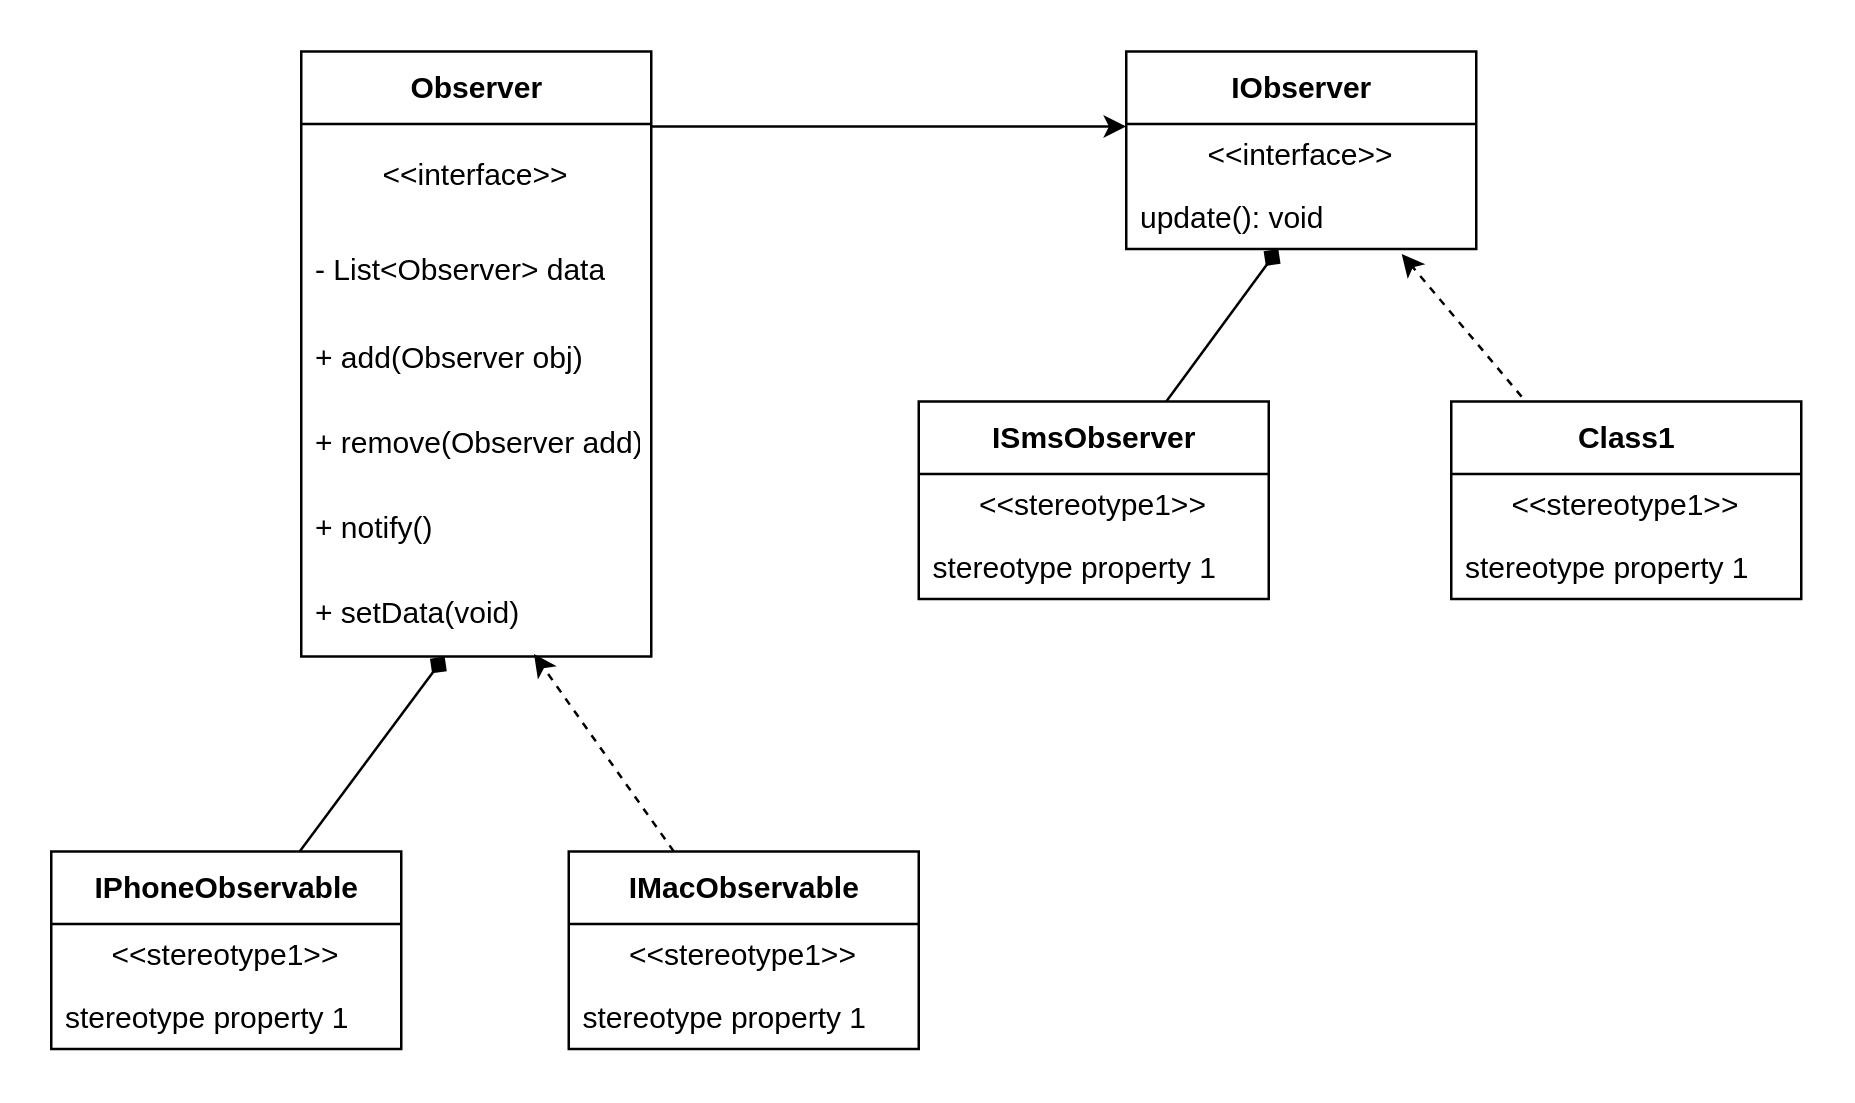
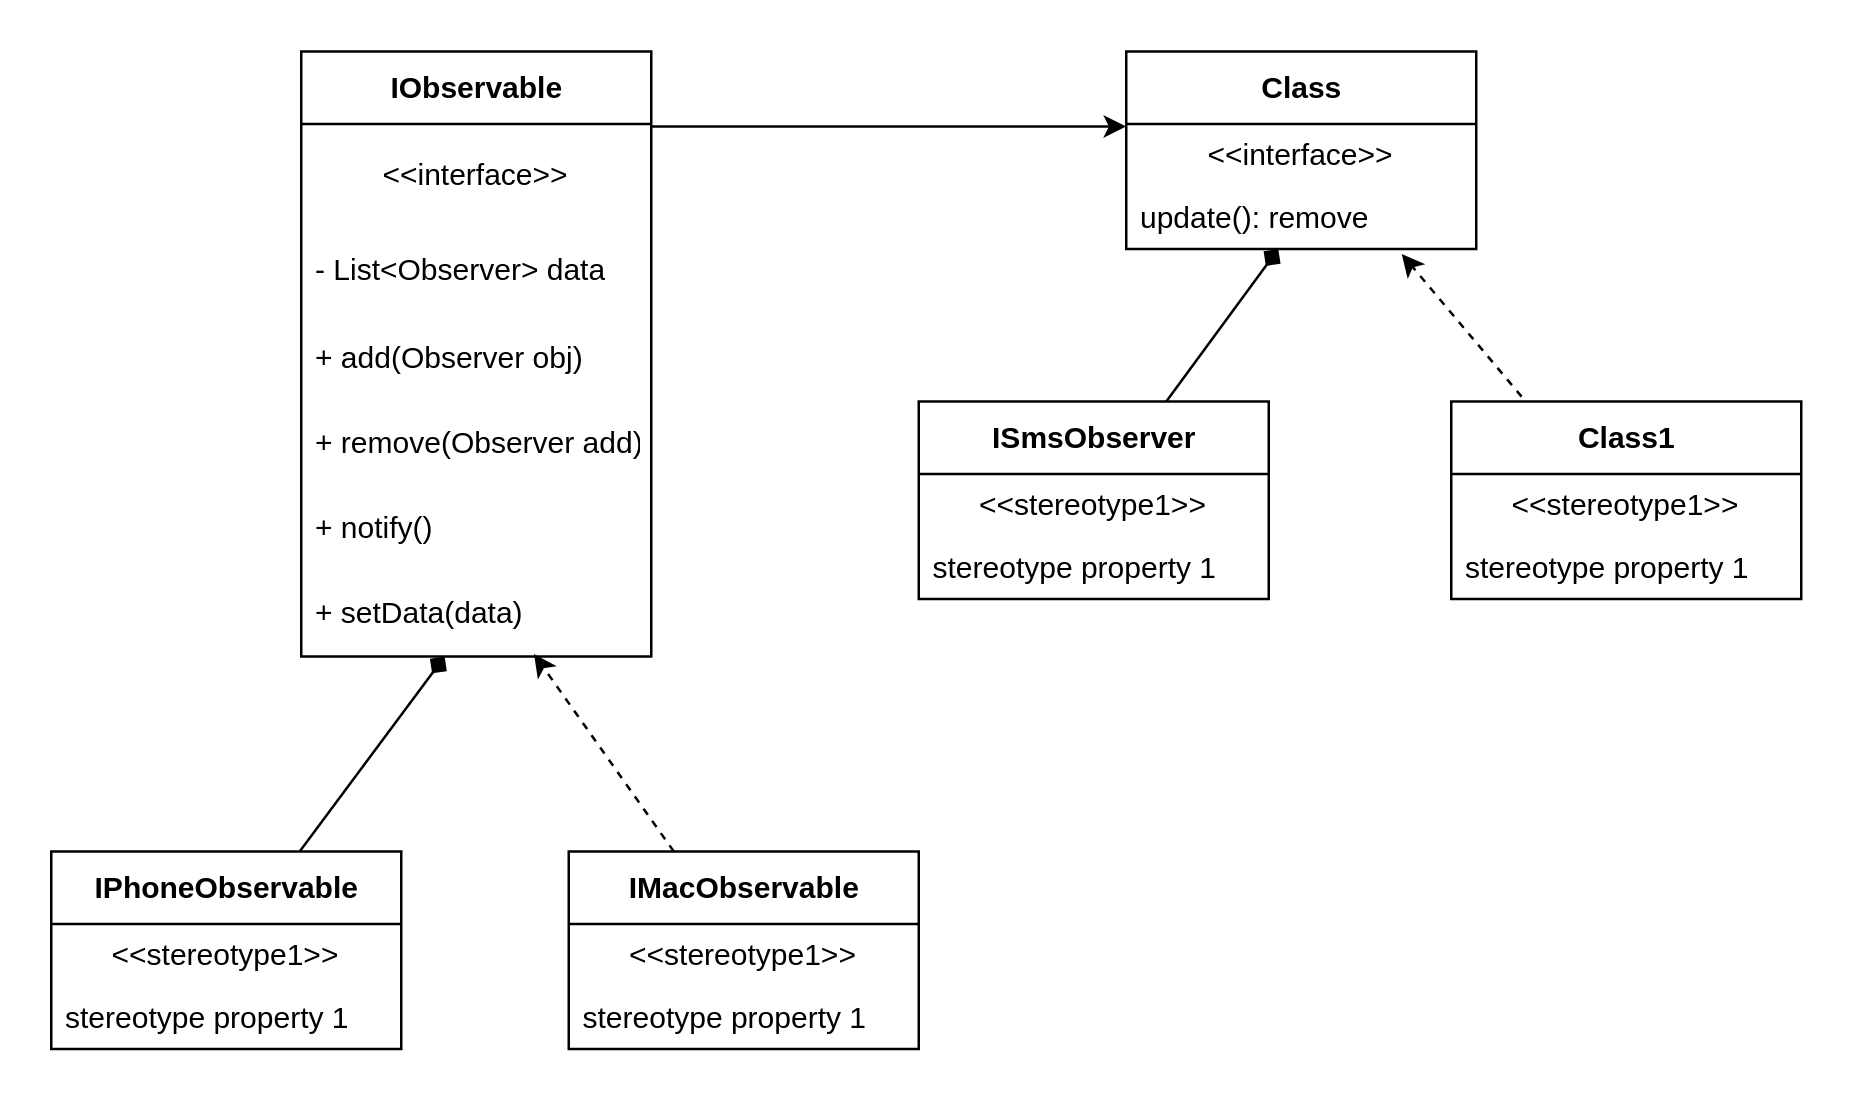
node "Observer": label "Observer" -> "IObservable"
node "IObserver": label "IObserver" -> "Class"
node "update(): void": label "update(): void" -> "update(): remove"
node "+ setData(void)": label "+ setData(void)" -> "+ setData(data)"
